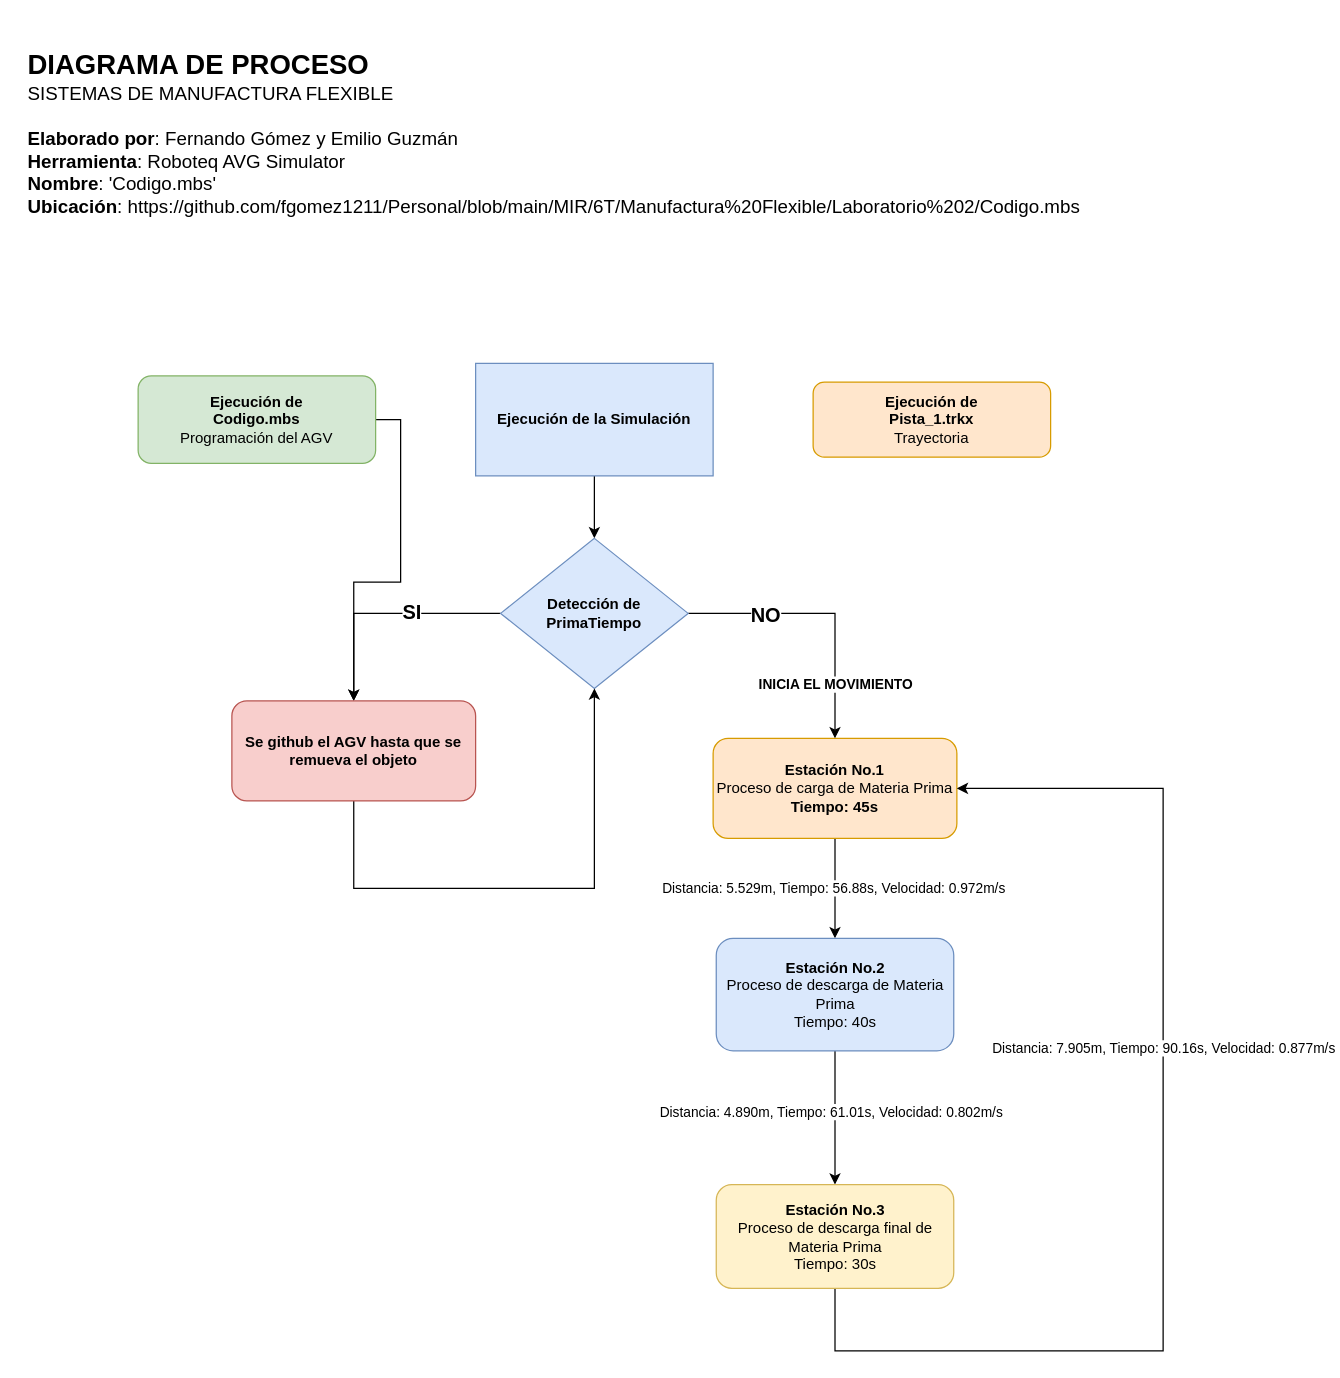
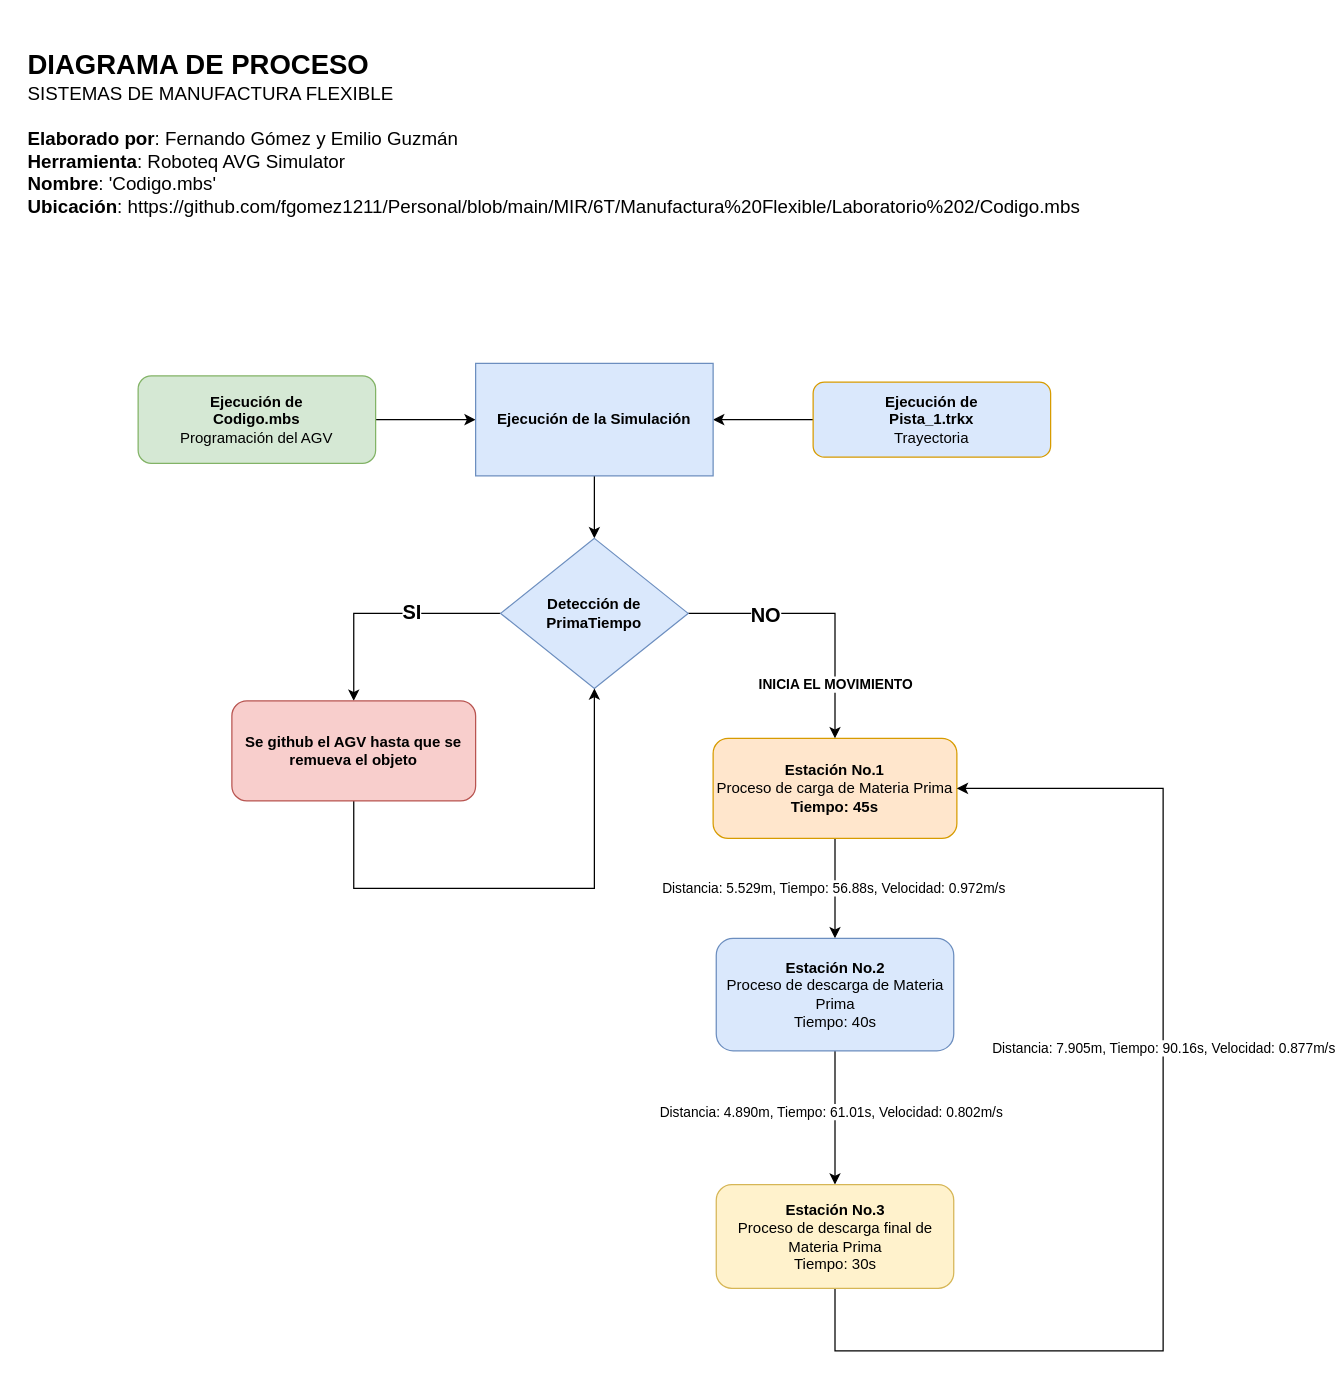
edge "Ejecución de Pista_1.trkx Trayectoria" -> "Ejecución de la Simulación": added
node "Ejecución de Pista_1.trkx Trayectoria": fillcolor #ffe6cc -> #dae8fc
edge "Ejecución de Codigo.mbs Programación del AGV" -> "Se github el AGV hasta que se remueva el objeto": now "Ejecución de Codigo.mbs Programación del AGV" -> "Ejecución de la Simulación"
